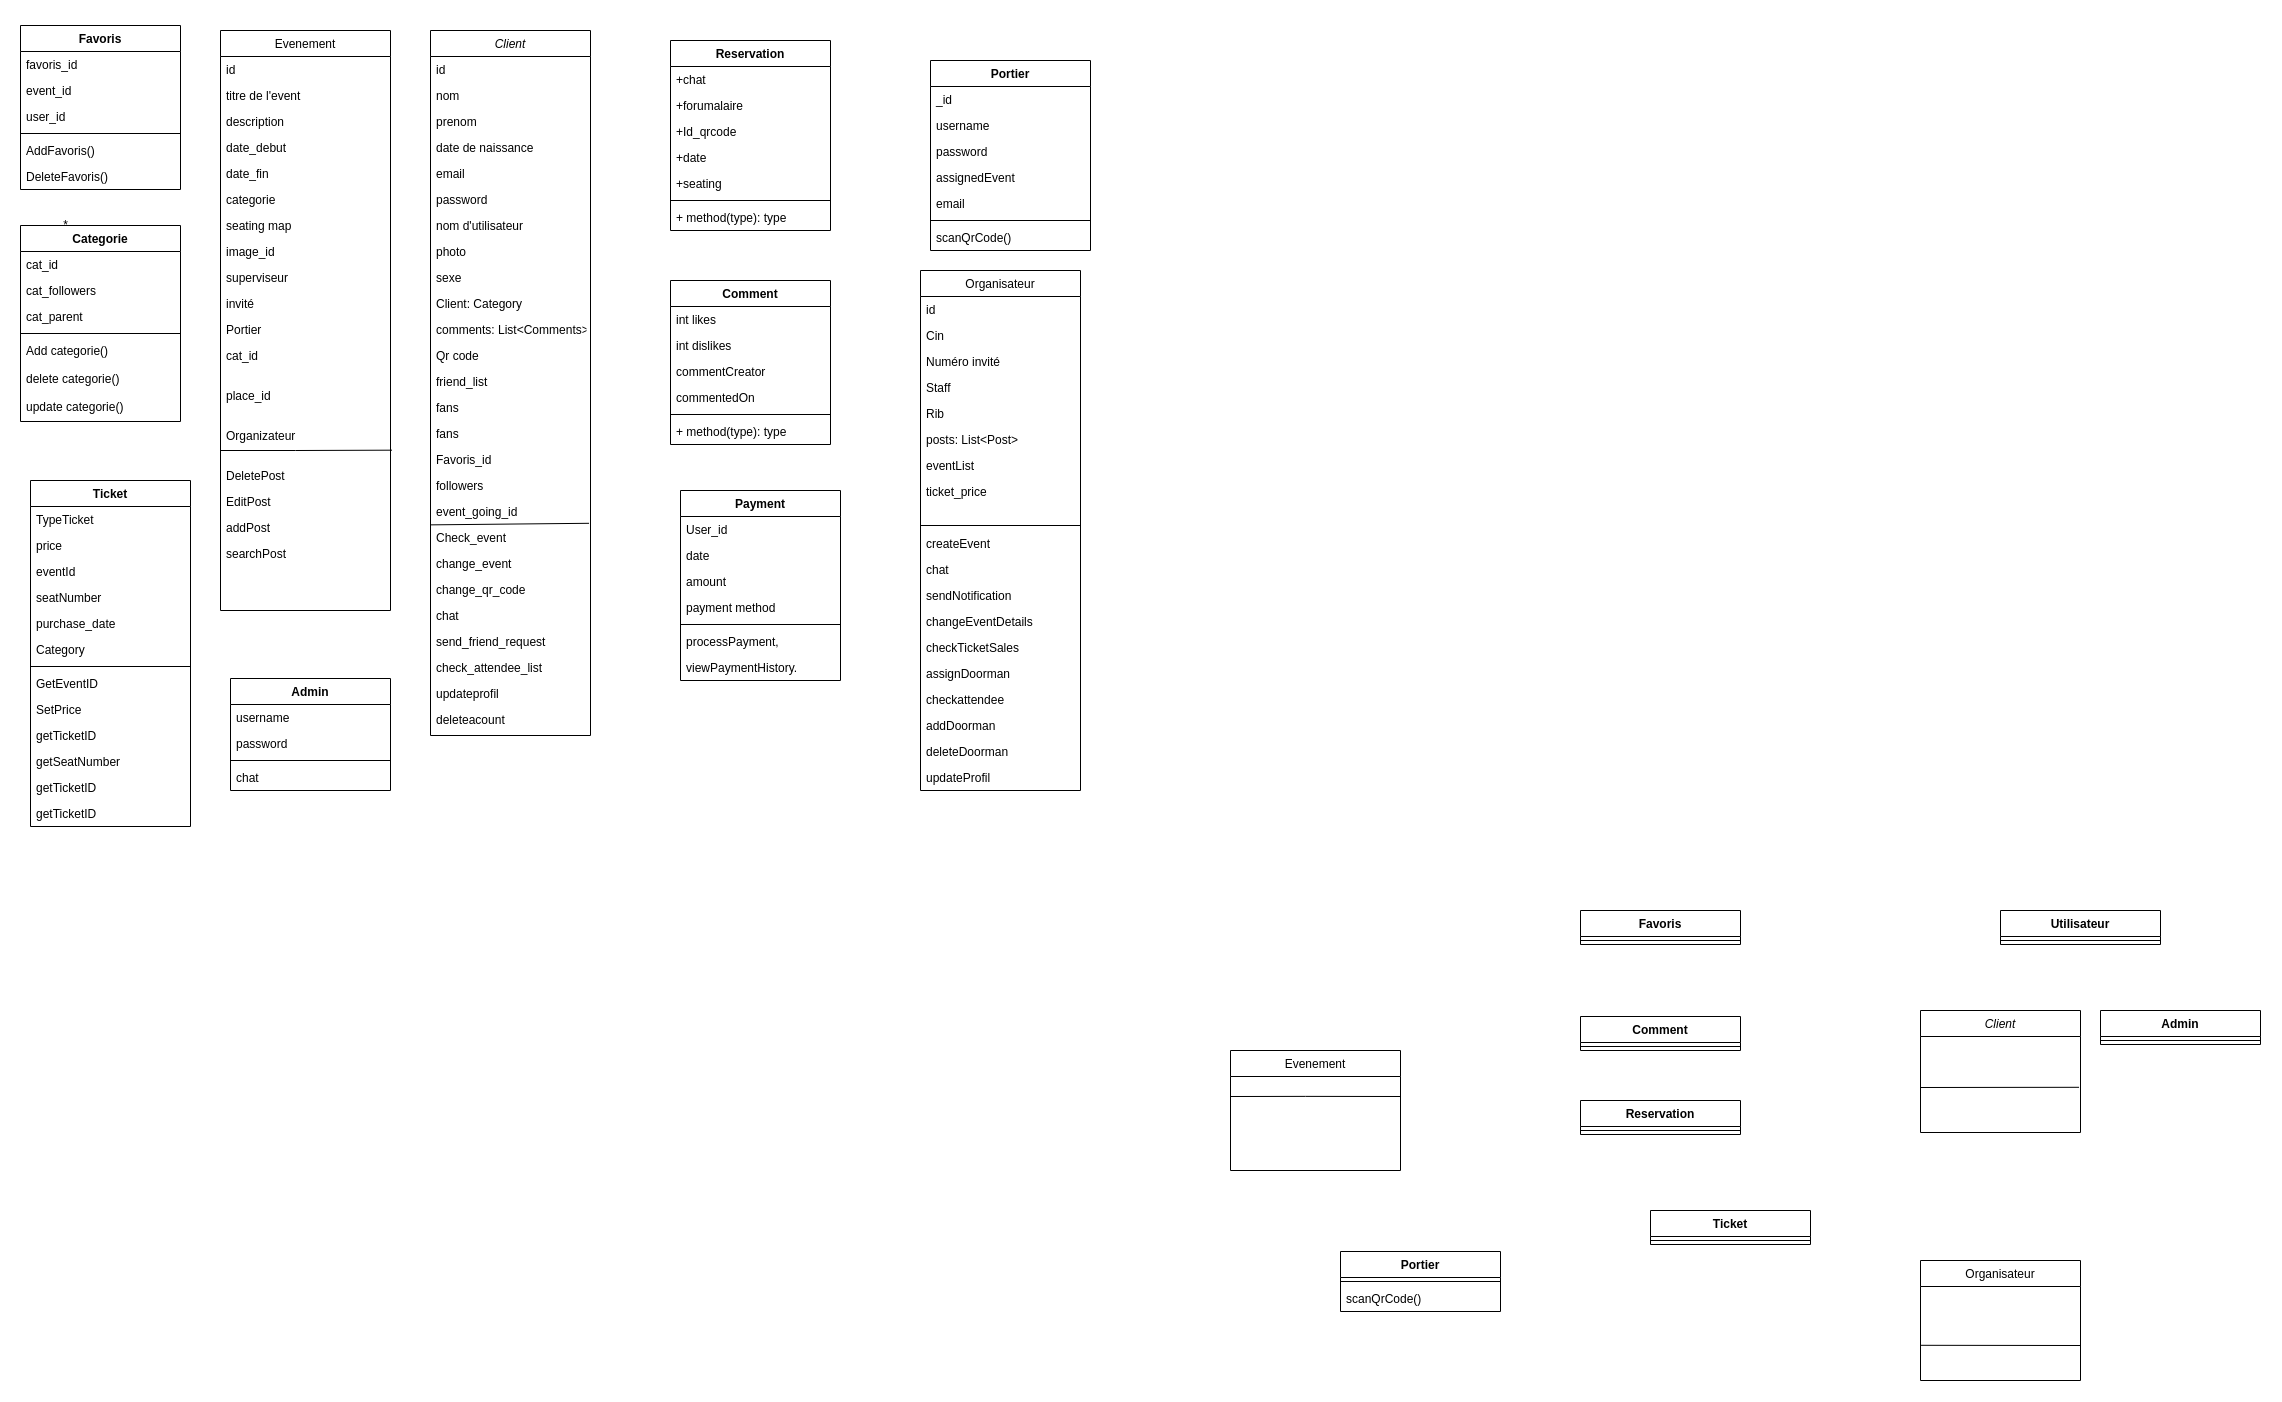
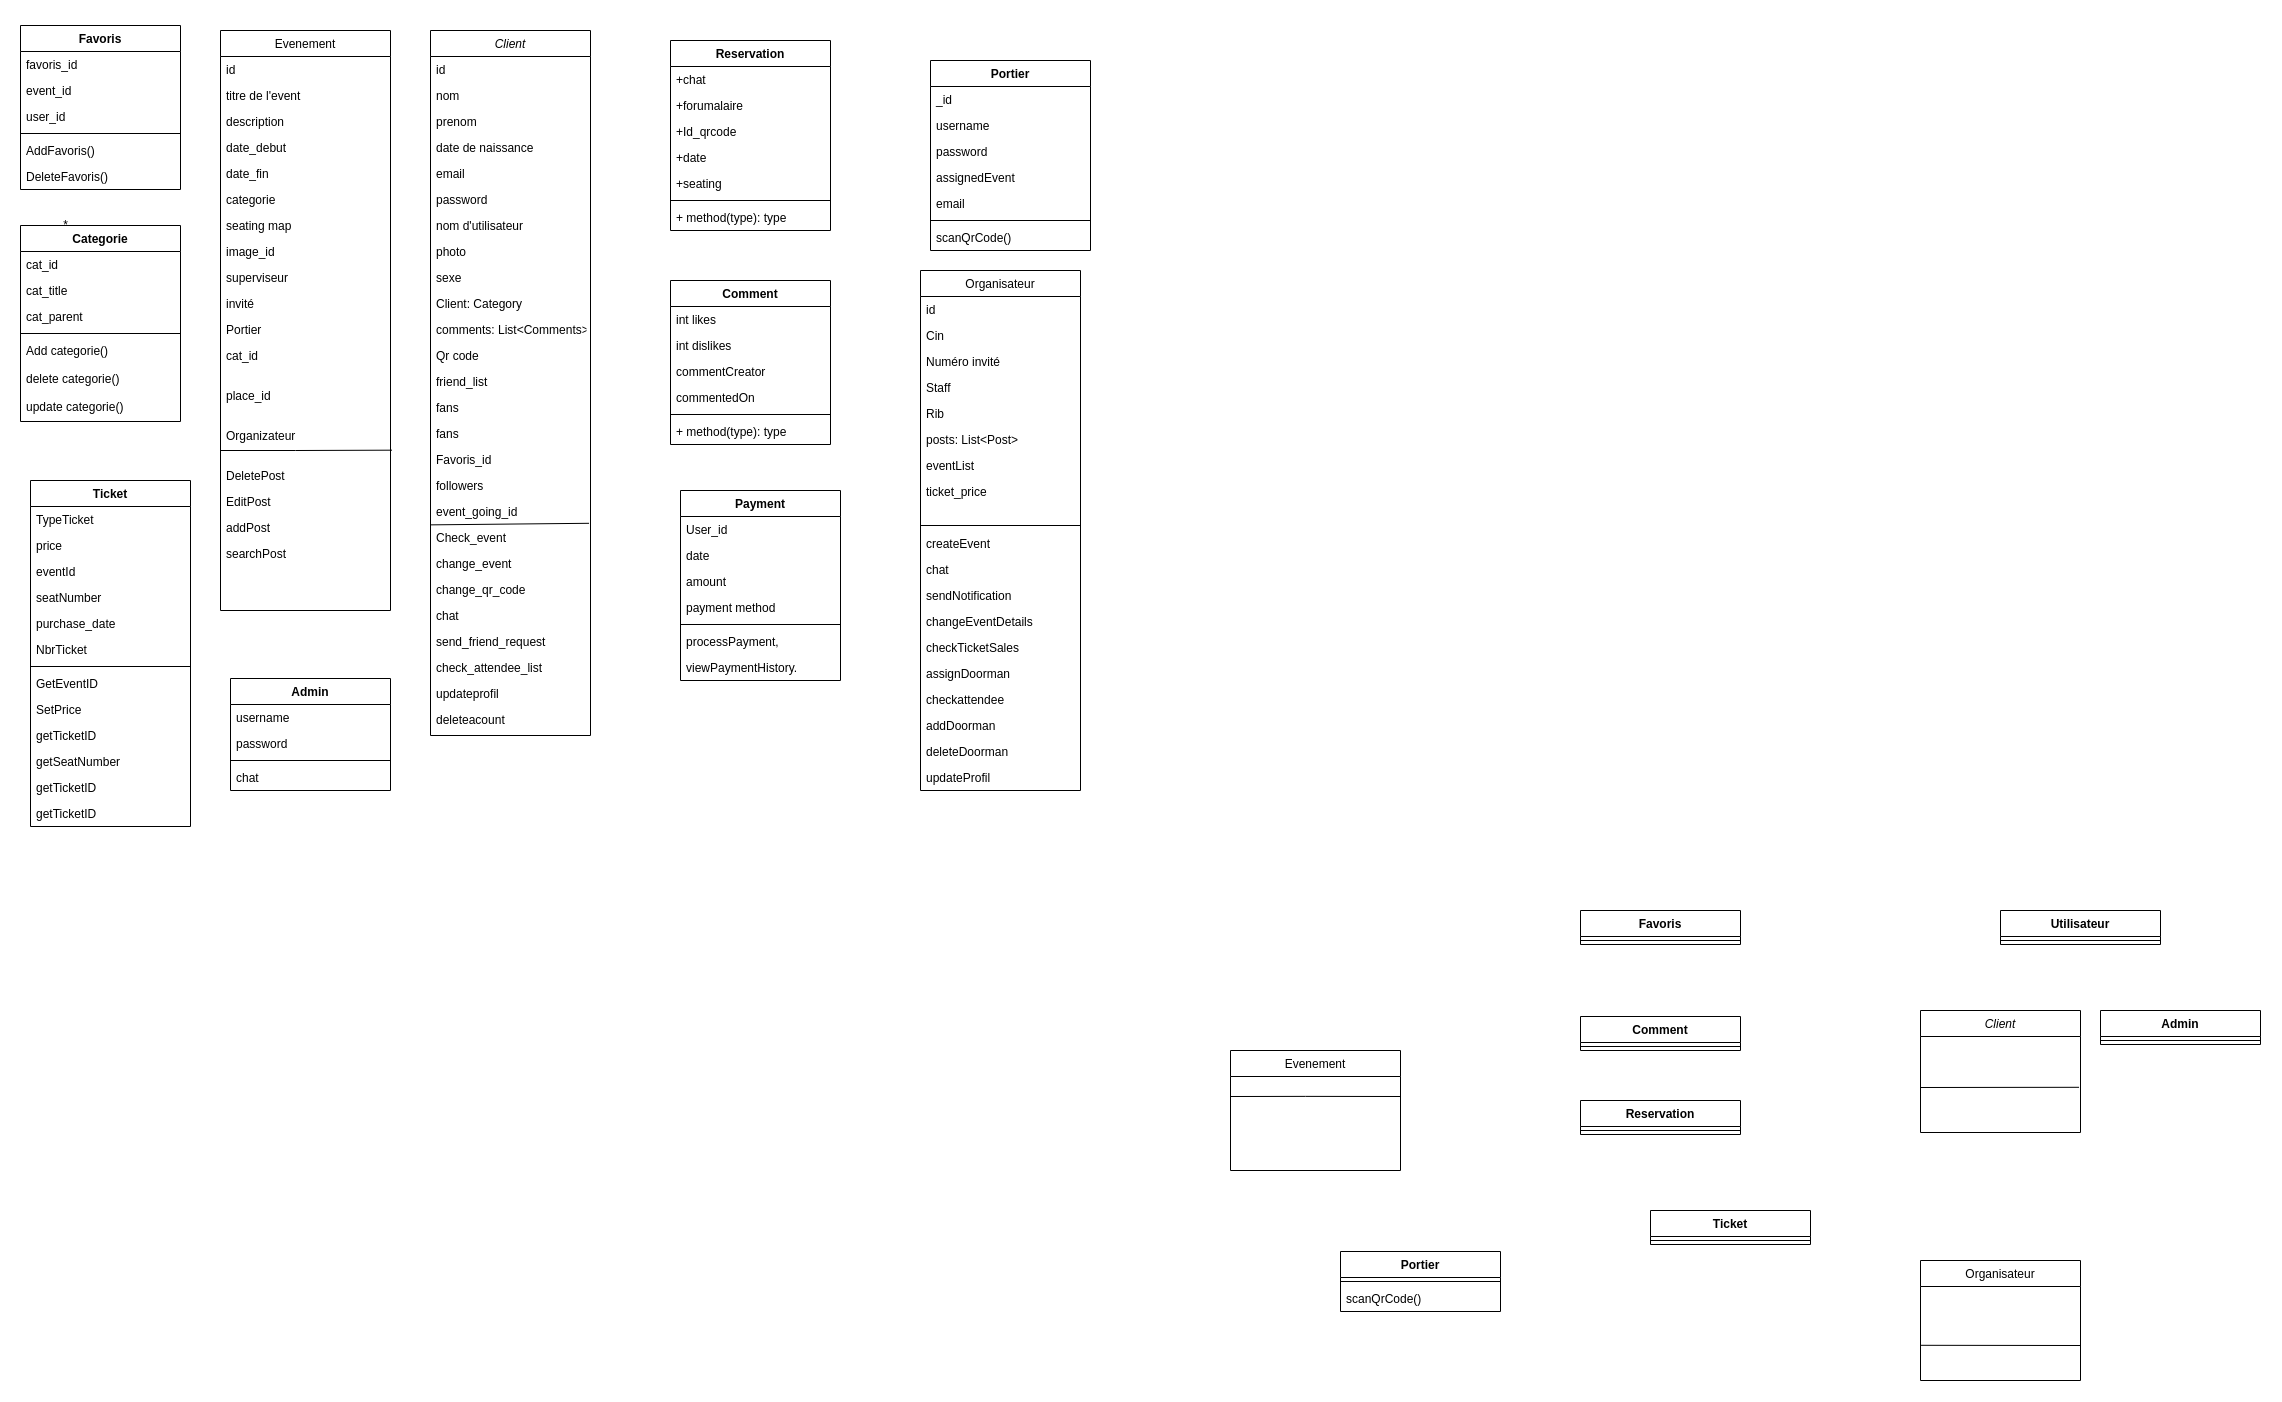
node "cat_followers": label "cat_followers" -> "cat_title"
node "Category": label "Category" -> "NbrTicket"
